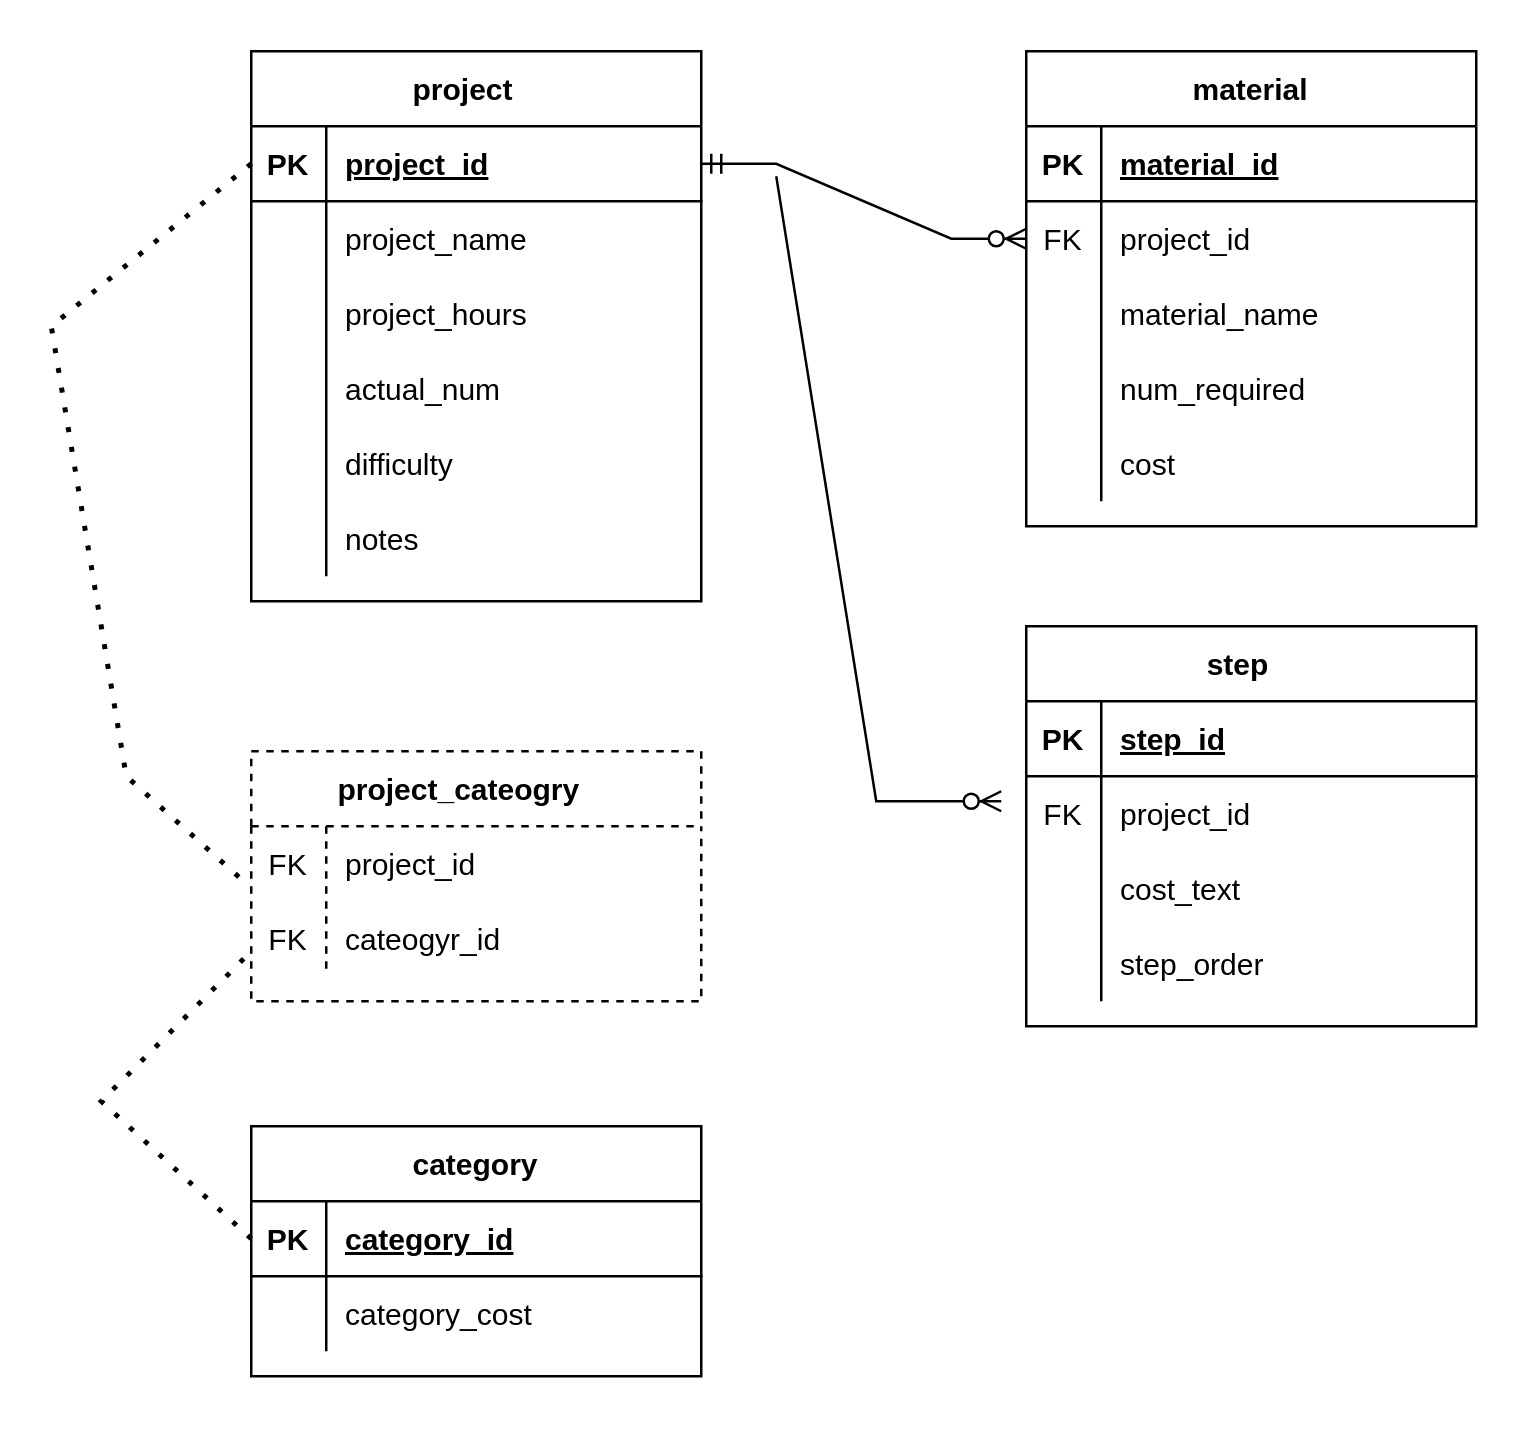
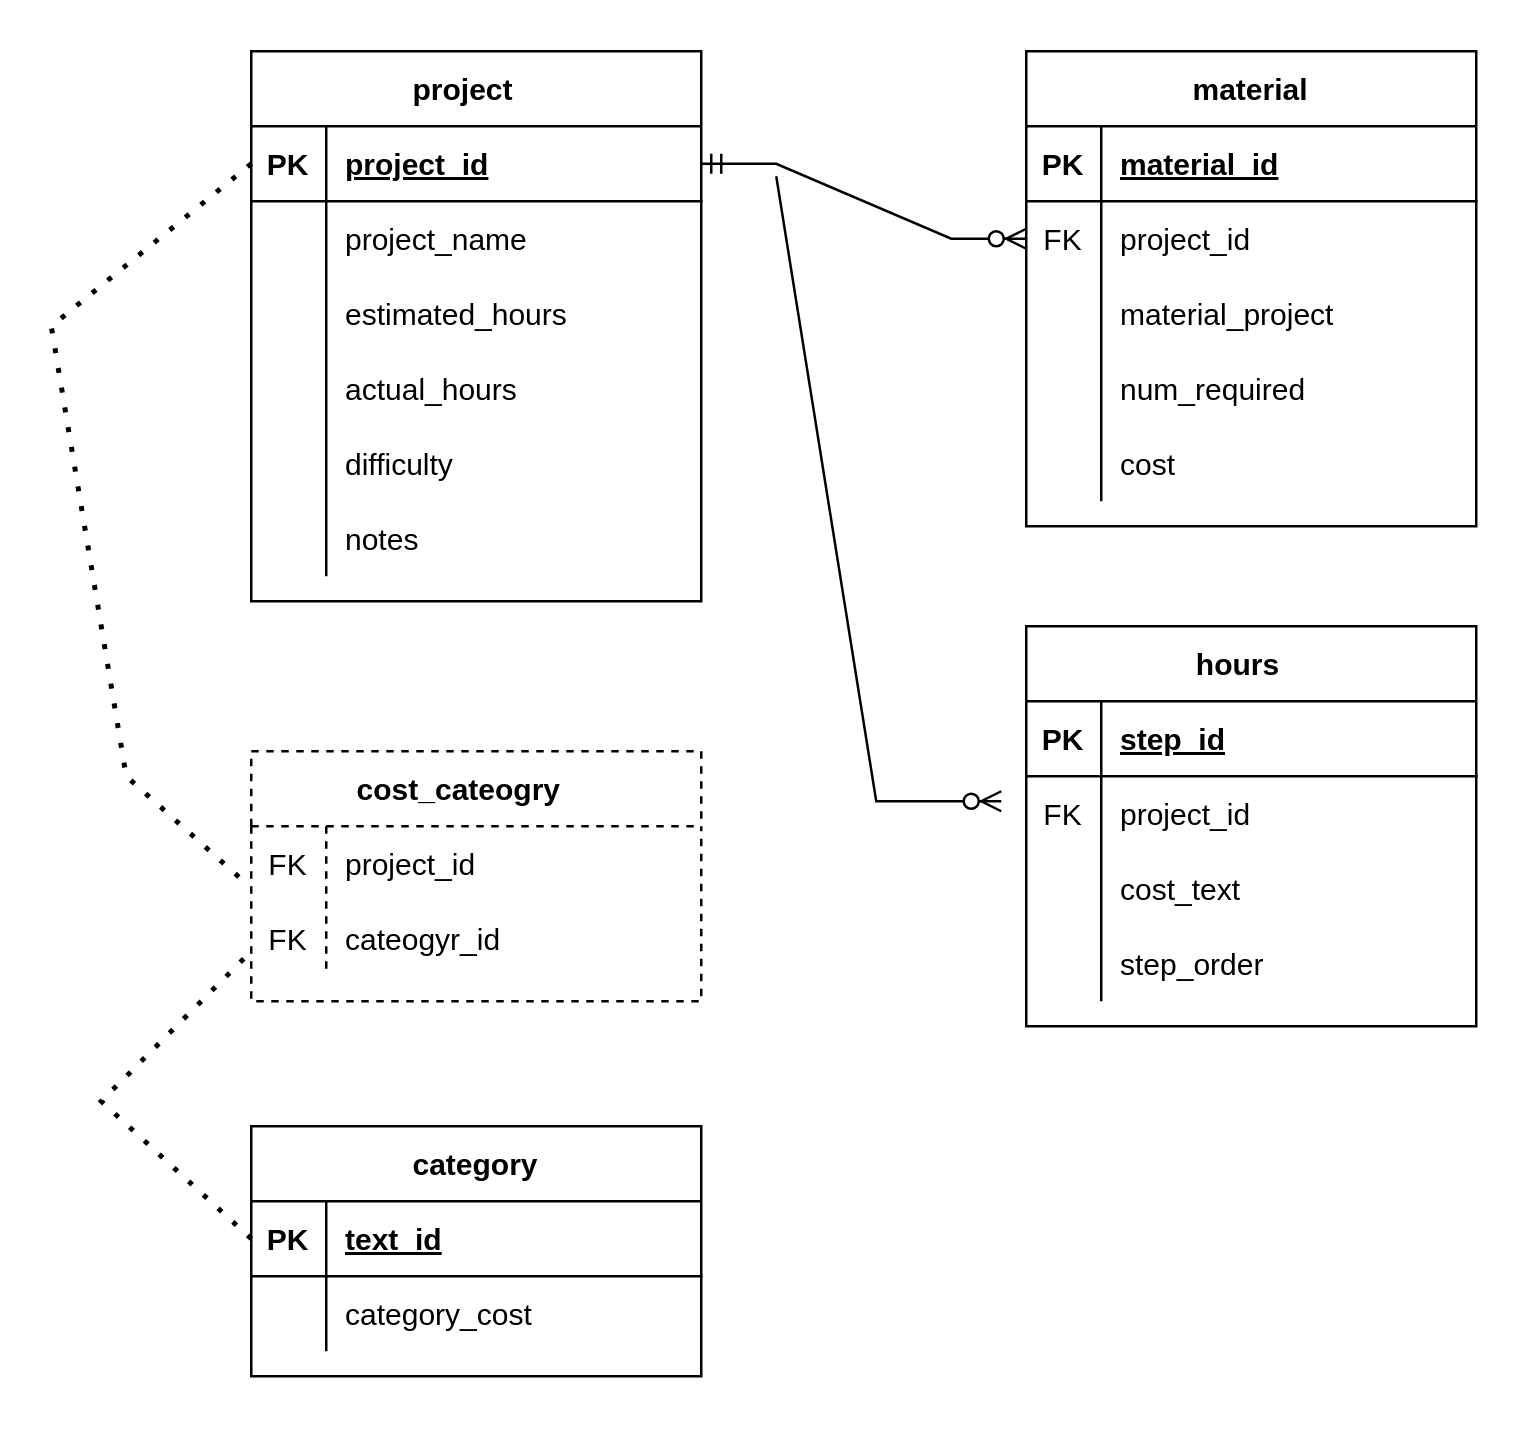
node "project_hours": label "project_hours" -> "estimated_hours"
node "material_name": label "material_name" -> "material_project"
node "actual_num": label "actual_num" -> "actual_hours"
node "step": label "step" -> "hours"
node "project_cateogry": label "project_cateogry" -> "cost_cateogry"
node "category_id": label "category_id" -> "text_id"
